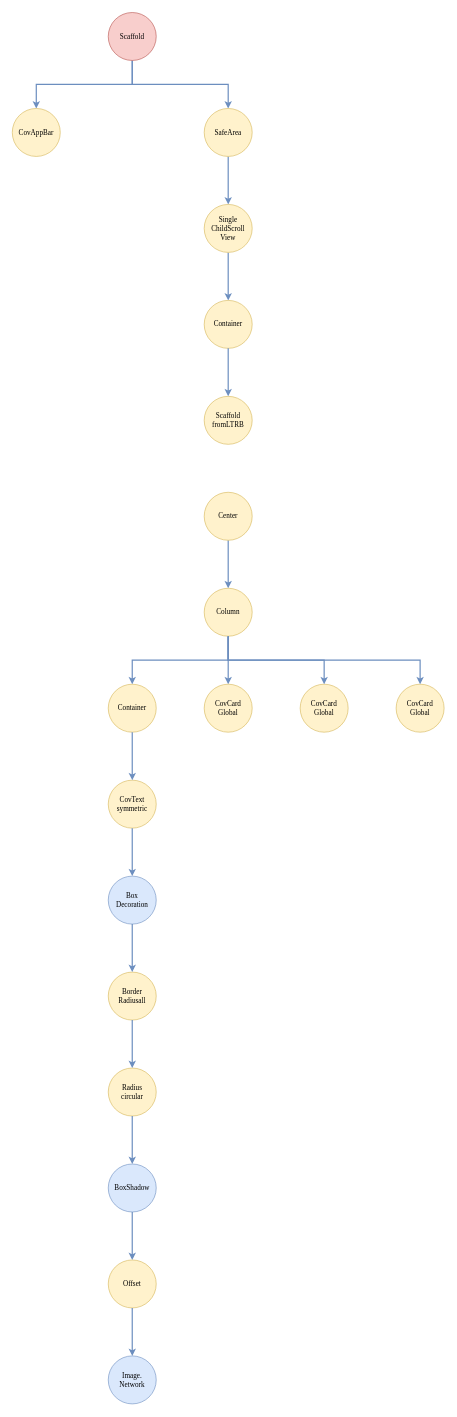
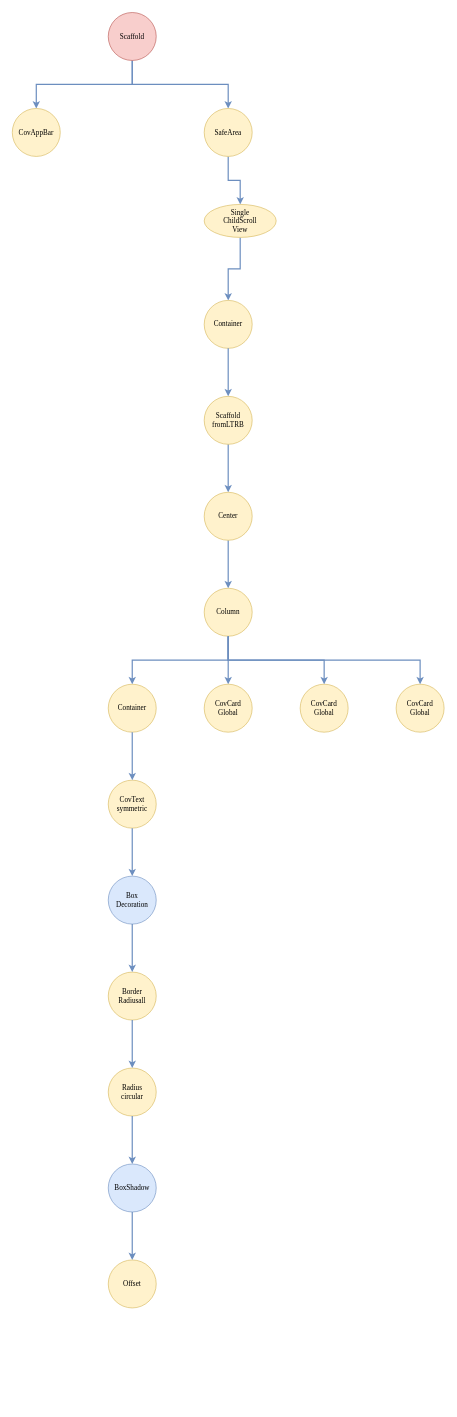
node "Single ChildScroll View": size 48x48 -> 72x33
edge "Scaffold fromLTRB" -> "Center": added
edge "Offset" -> "Image. Network": removed
node "Image. Network": removed
